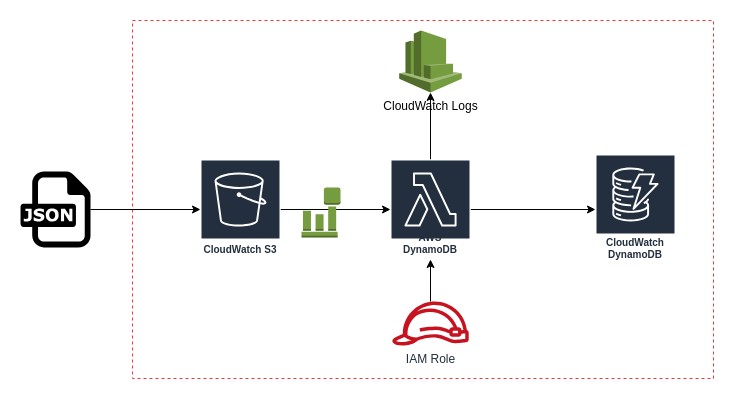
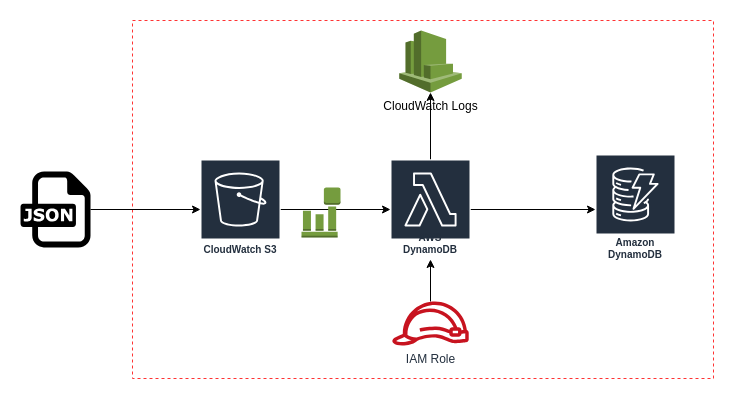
node "CloudWatch DynamoDB": label "CloudWatch DynamoDB" -> "Amazon DynamoDB"
